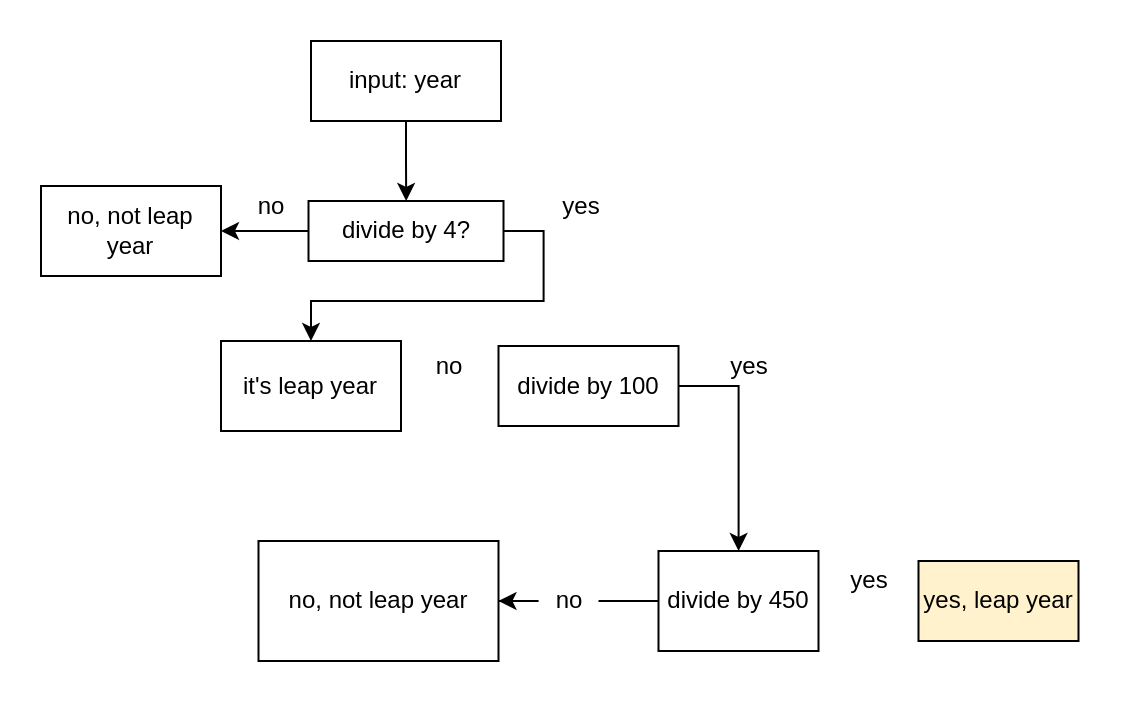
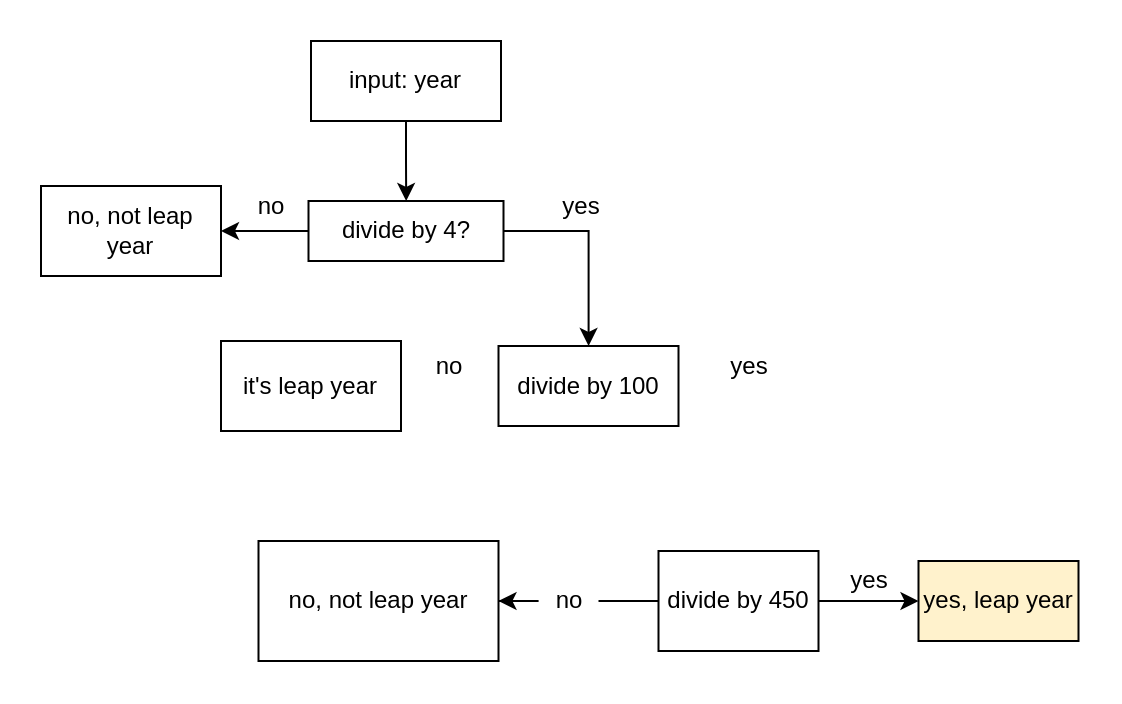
edge "divide by 4?" -> "it's leap year": now "divide by 4?" -> "divide by 100"
edge "divide by 100" -> "divide by 450": removed
edge "divide by 450" -> "yes, leap year": added
